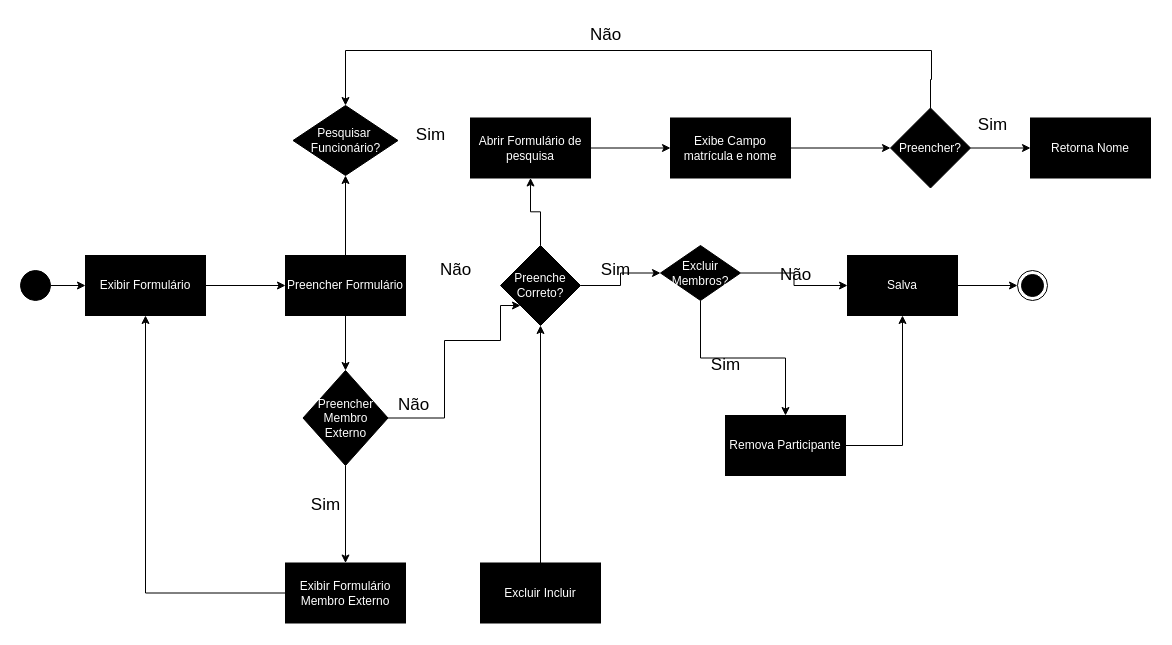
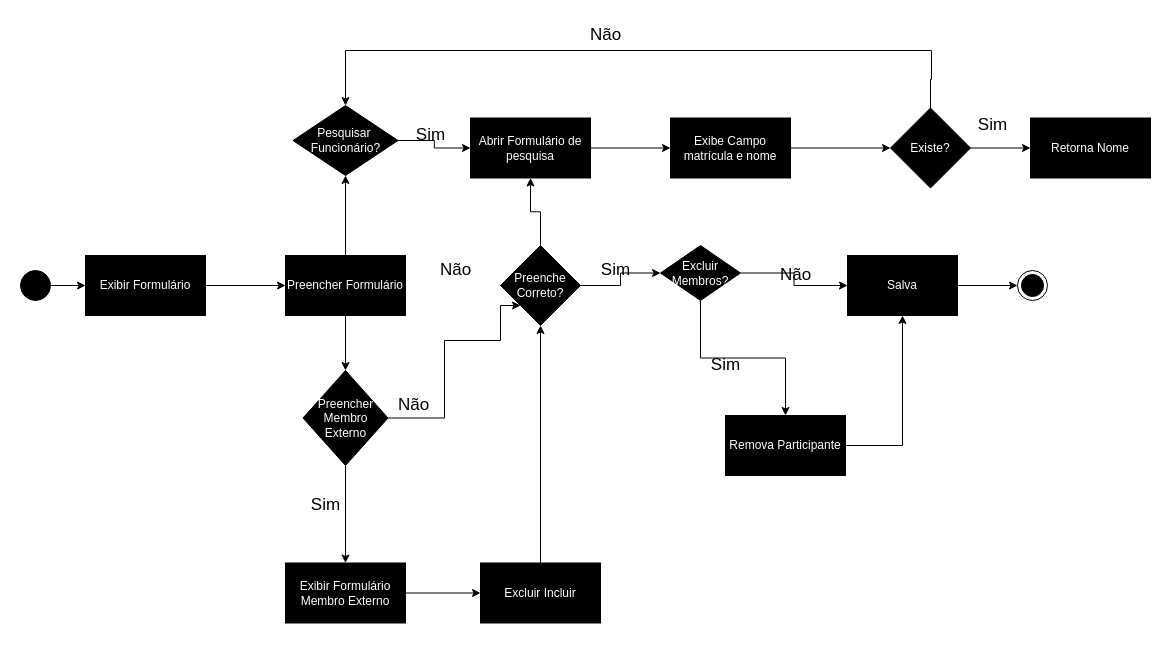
edge "Pesquisar Funcionário?" -> "Abrir Formulário de pesquisa": added
node "Preencher?": label "Preencher?" -> "Existe?"
edge "Exibir Formulário Membro Externo" -> "Exibir Formulário": now "Exibir Formulário Membro Externo" -> "Excluir Incluir"
